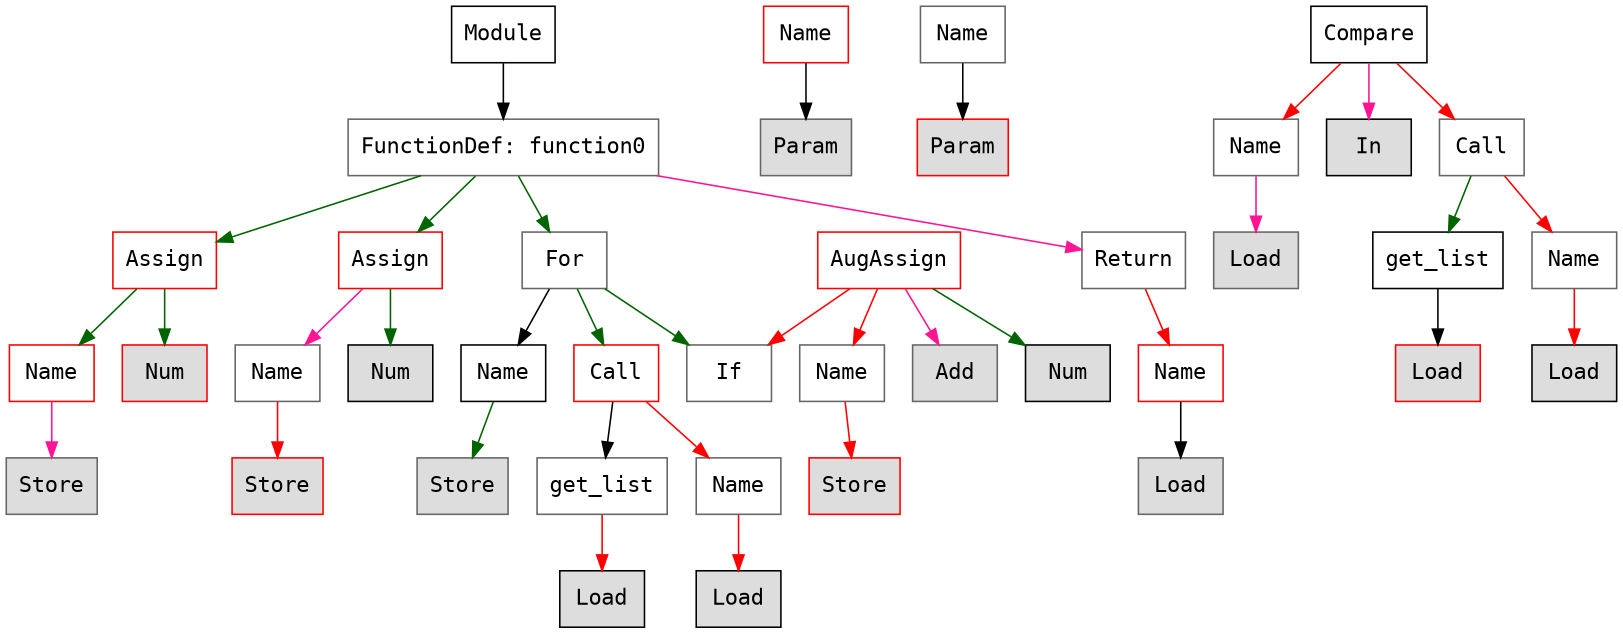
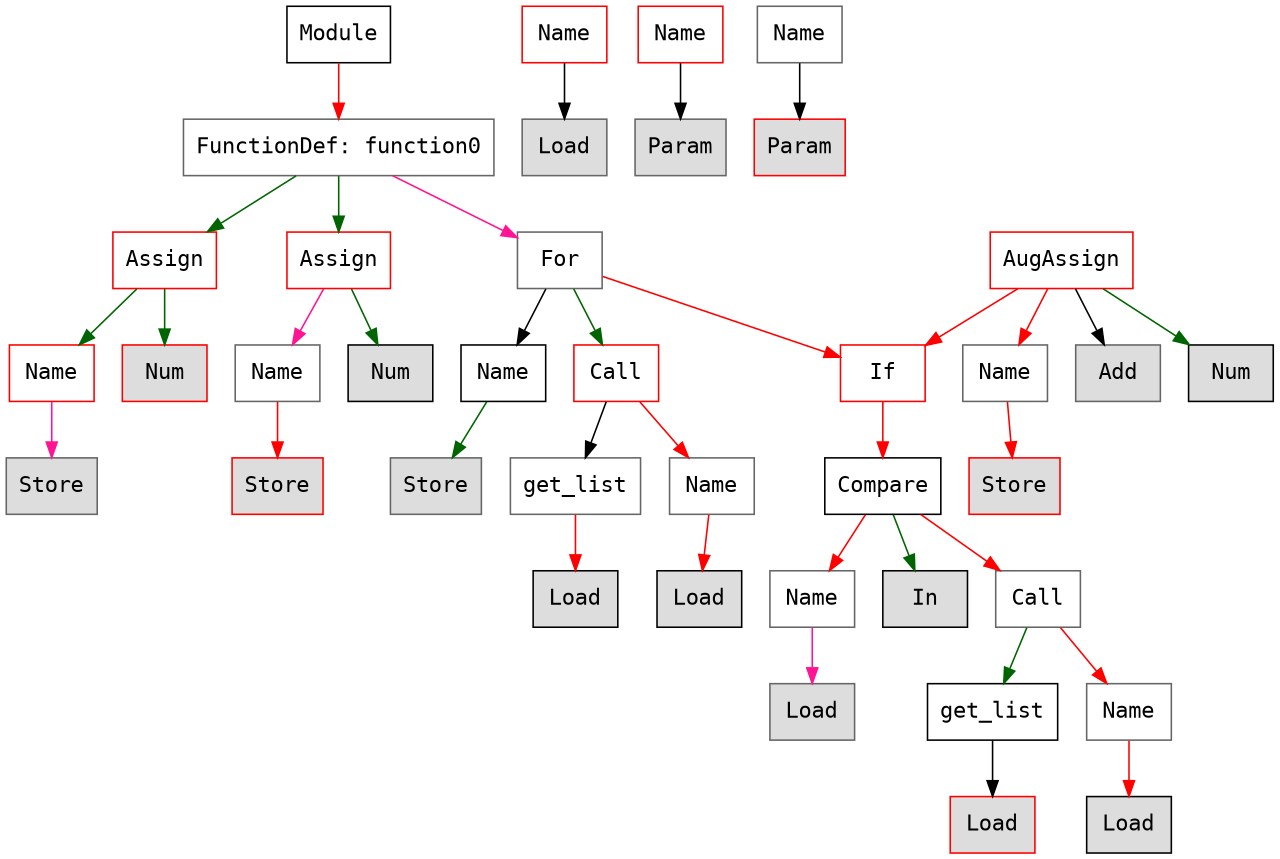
edge "Module" -> "FunctionDef: function0": color black -> red
edge "Compare" -> "In": color deeppink -> darkgreen
edge "FunctionDef: function0" -> "For": color darkgreen -> deeppink
node "Return": removed
edge "AugAssign" -> "Add": color deeppink -> black
edge "For" -> "If": color darkgreen -> red
node "If": color gray40 -> red
edge "If" -> "Compare": added
